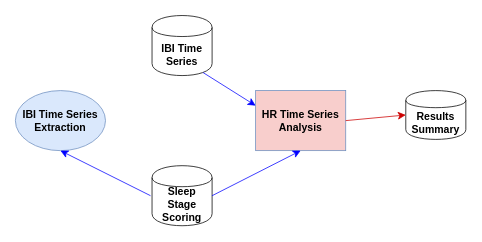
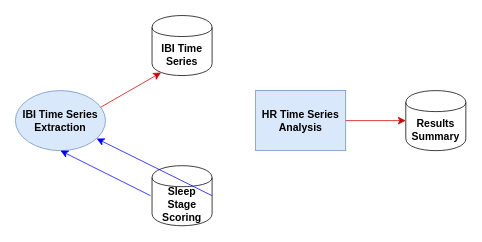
edge "IBI Time Series" -> "HR Time Series Analysis": removed
edge "IBI Time Series Extraction" -> "IBI Time Series": added
node "Results Summary": size 60x49 -> 60x60
node "HR Time Series Analysis": fillcolor #f8cecc -> #dae8fc
edge "Sleep Stage Scoring" -> "HR Time Series Analysis": now "Sleep Stage Scoring" -> "IBI Time Series Extraction"
